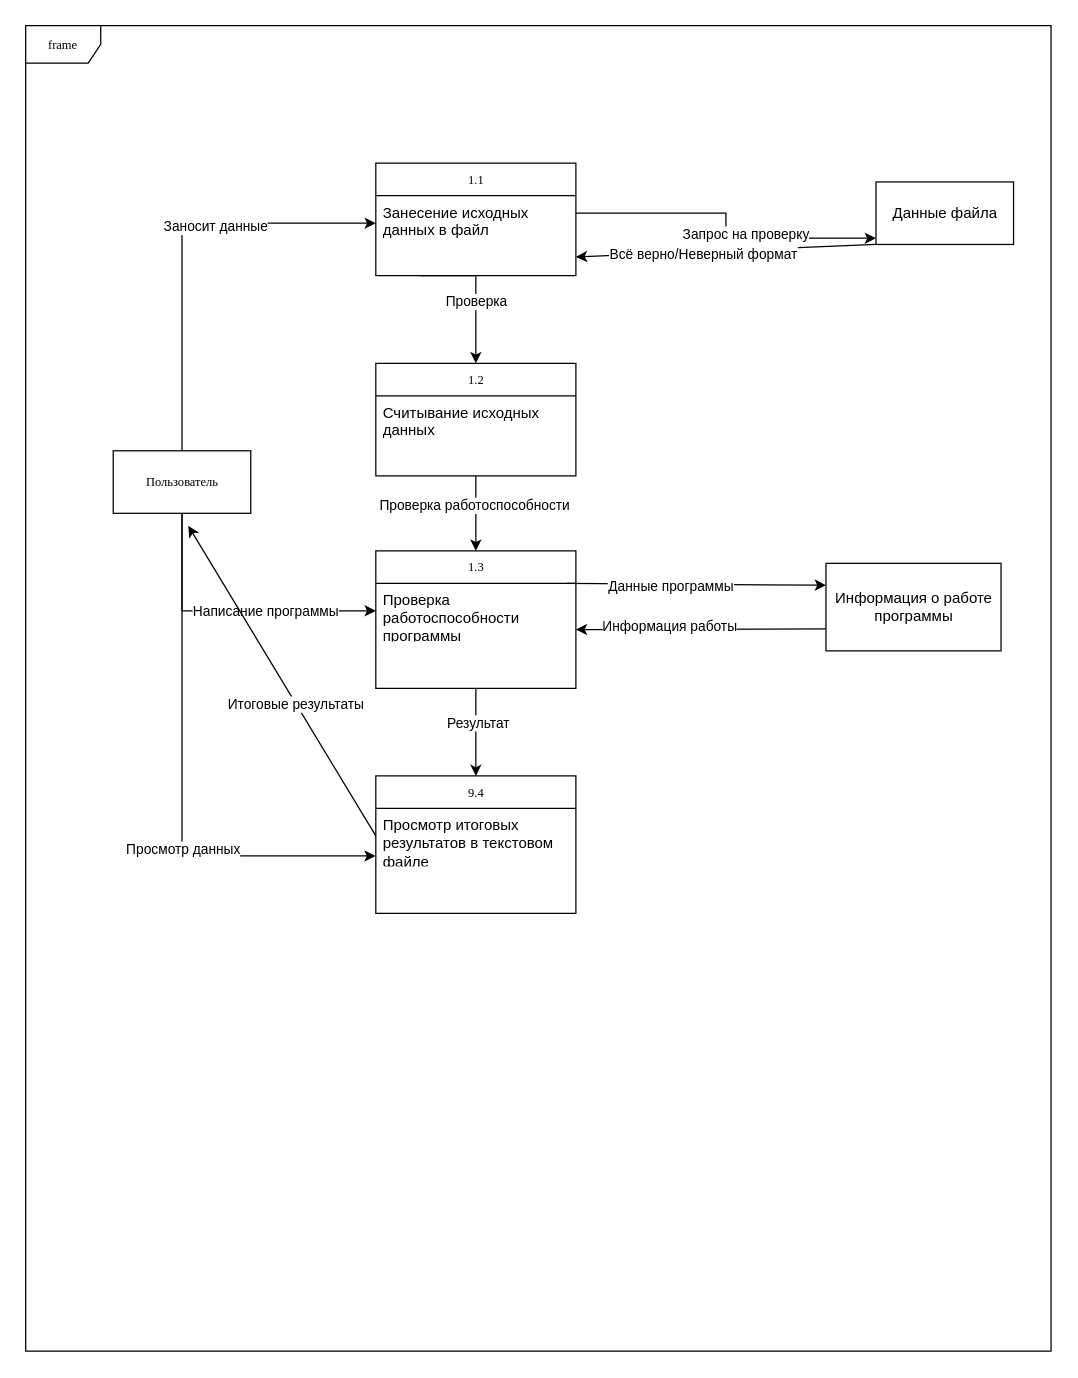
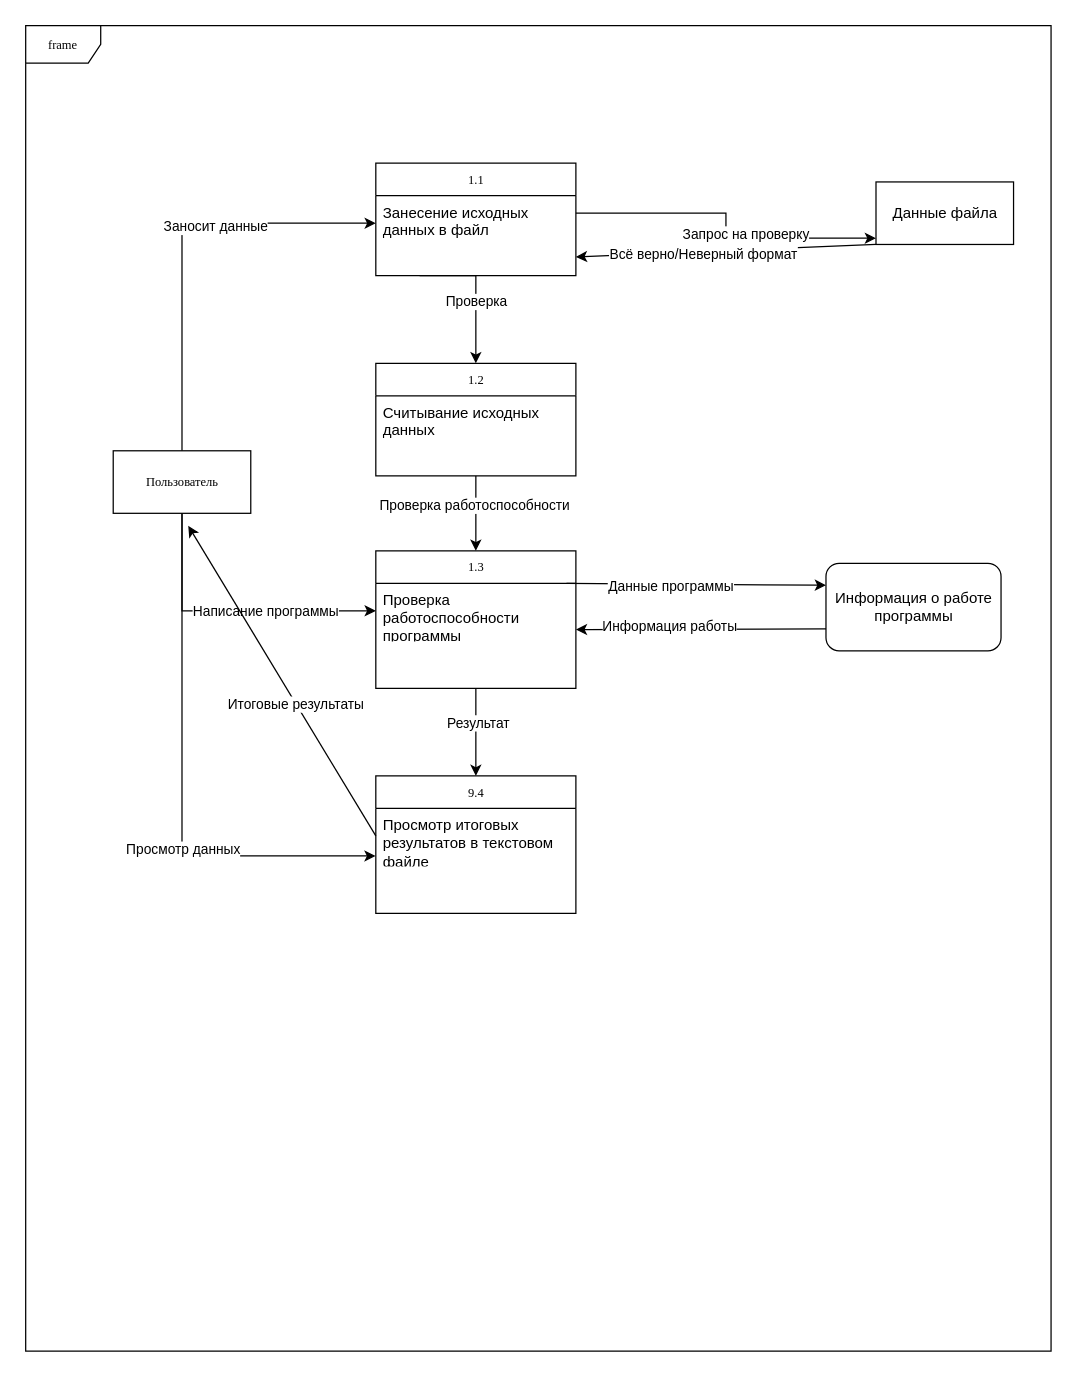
node "Информация о работе программы": shape rectangle -> rounded rectangle
